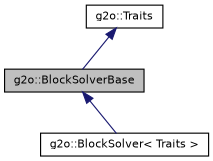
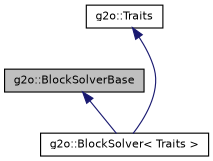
edge "g2o::BlockSolverBase" -> "g2o::Traits": now "g2o::BlockSolver< Traits >" -> "g2o::Traits"
